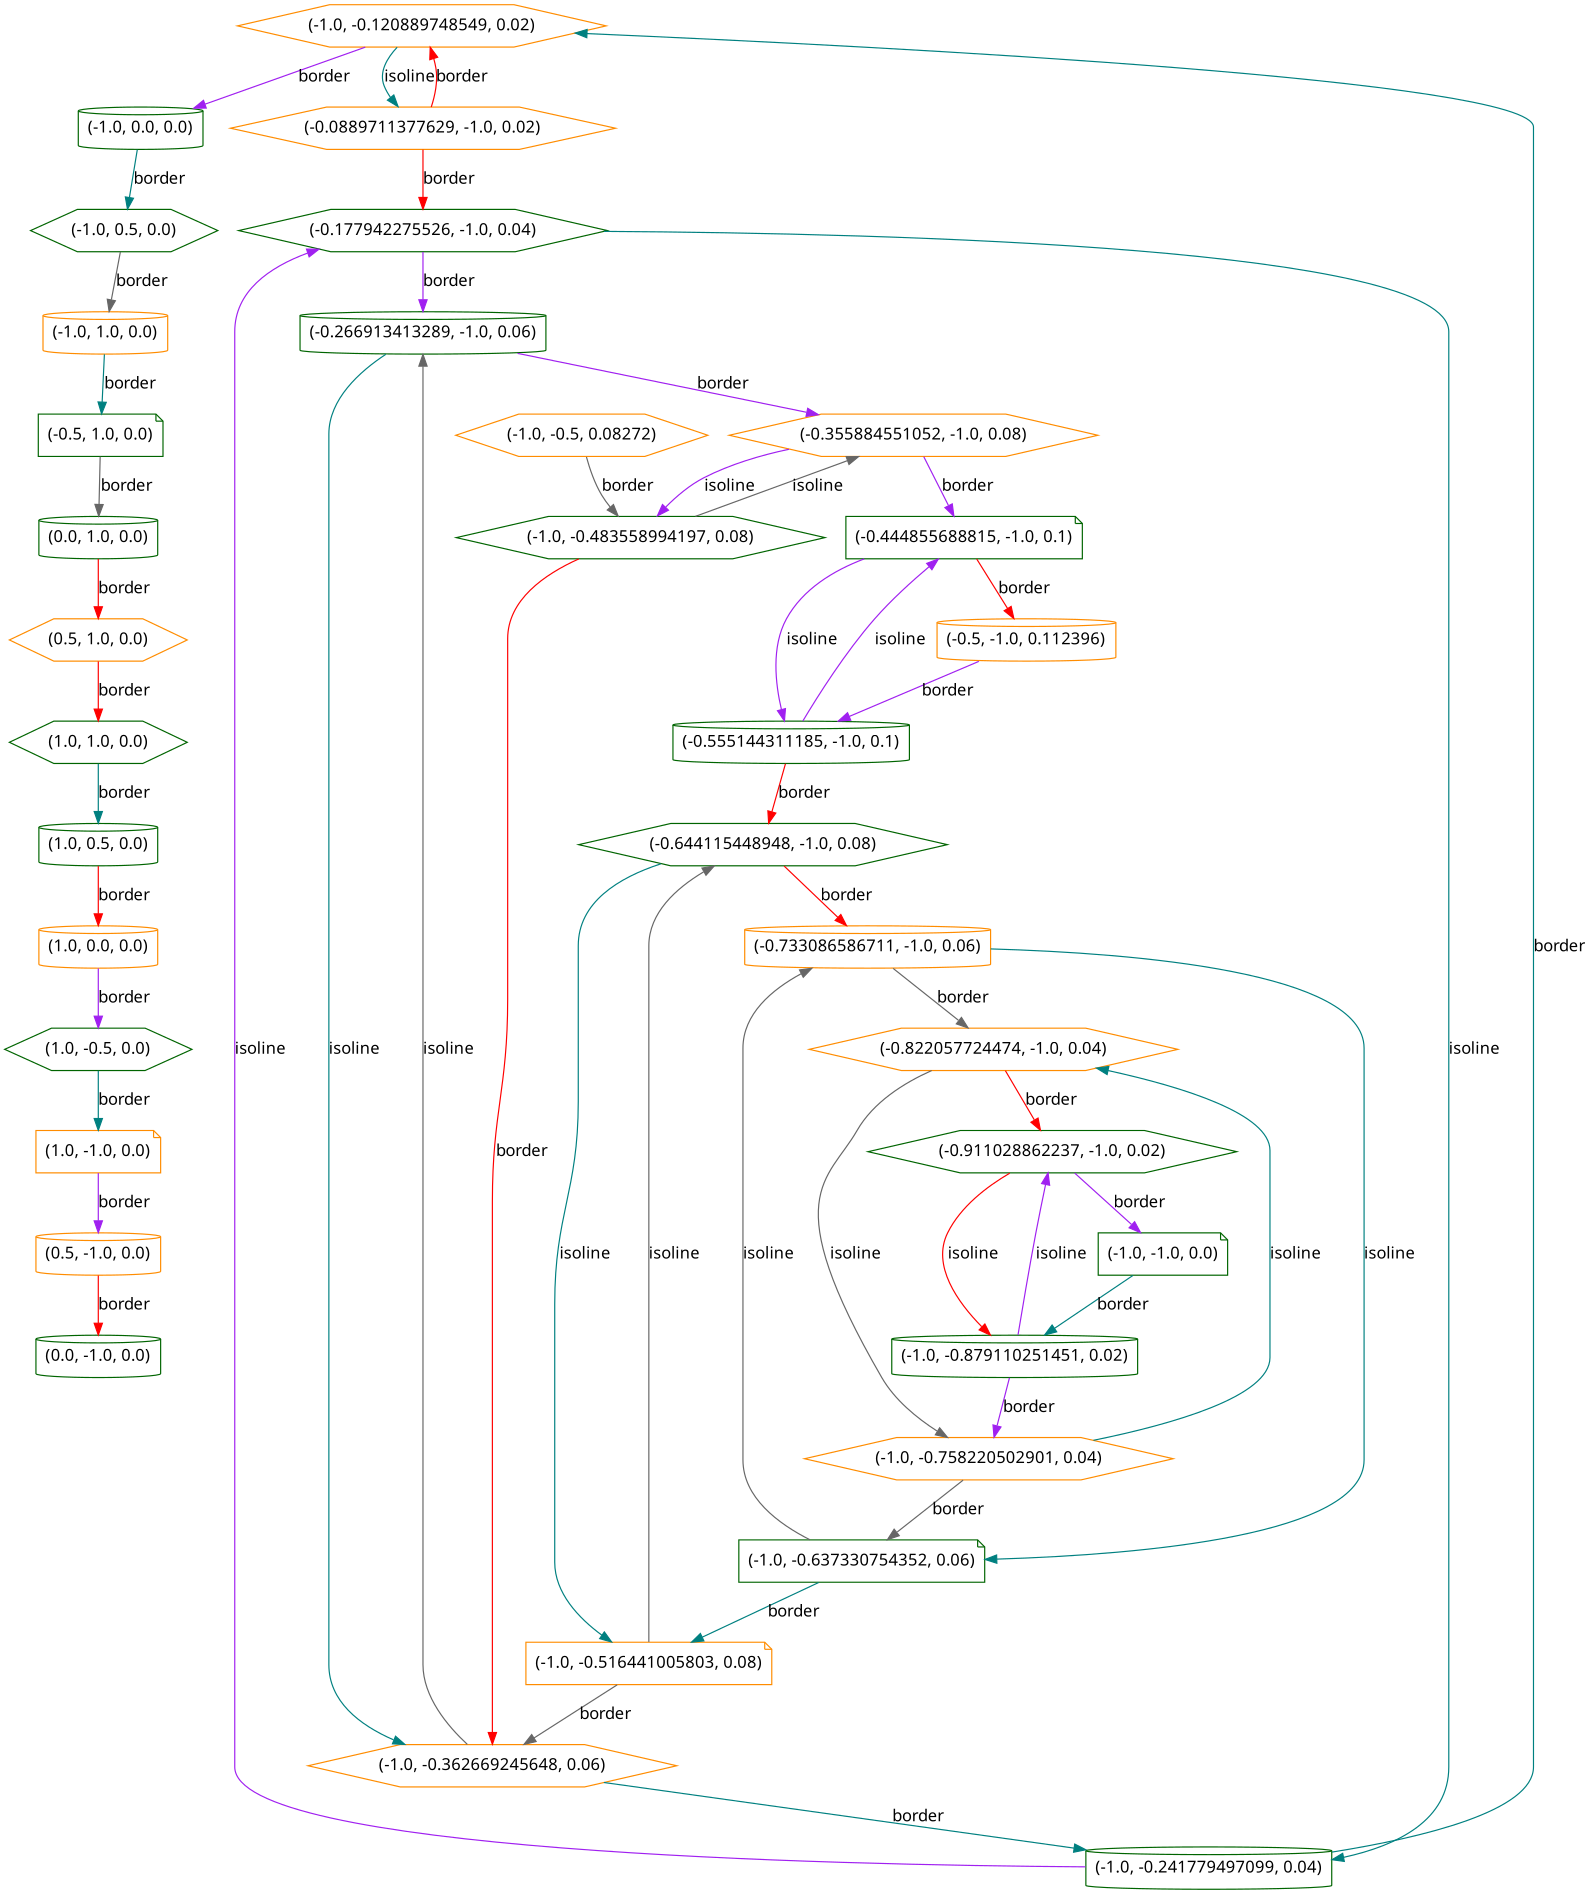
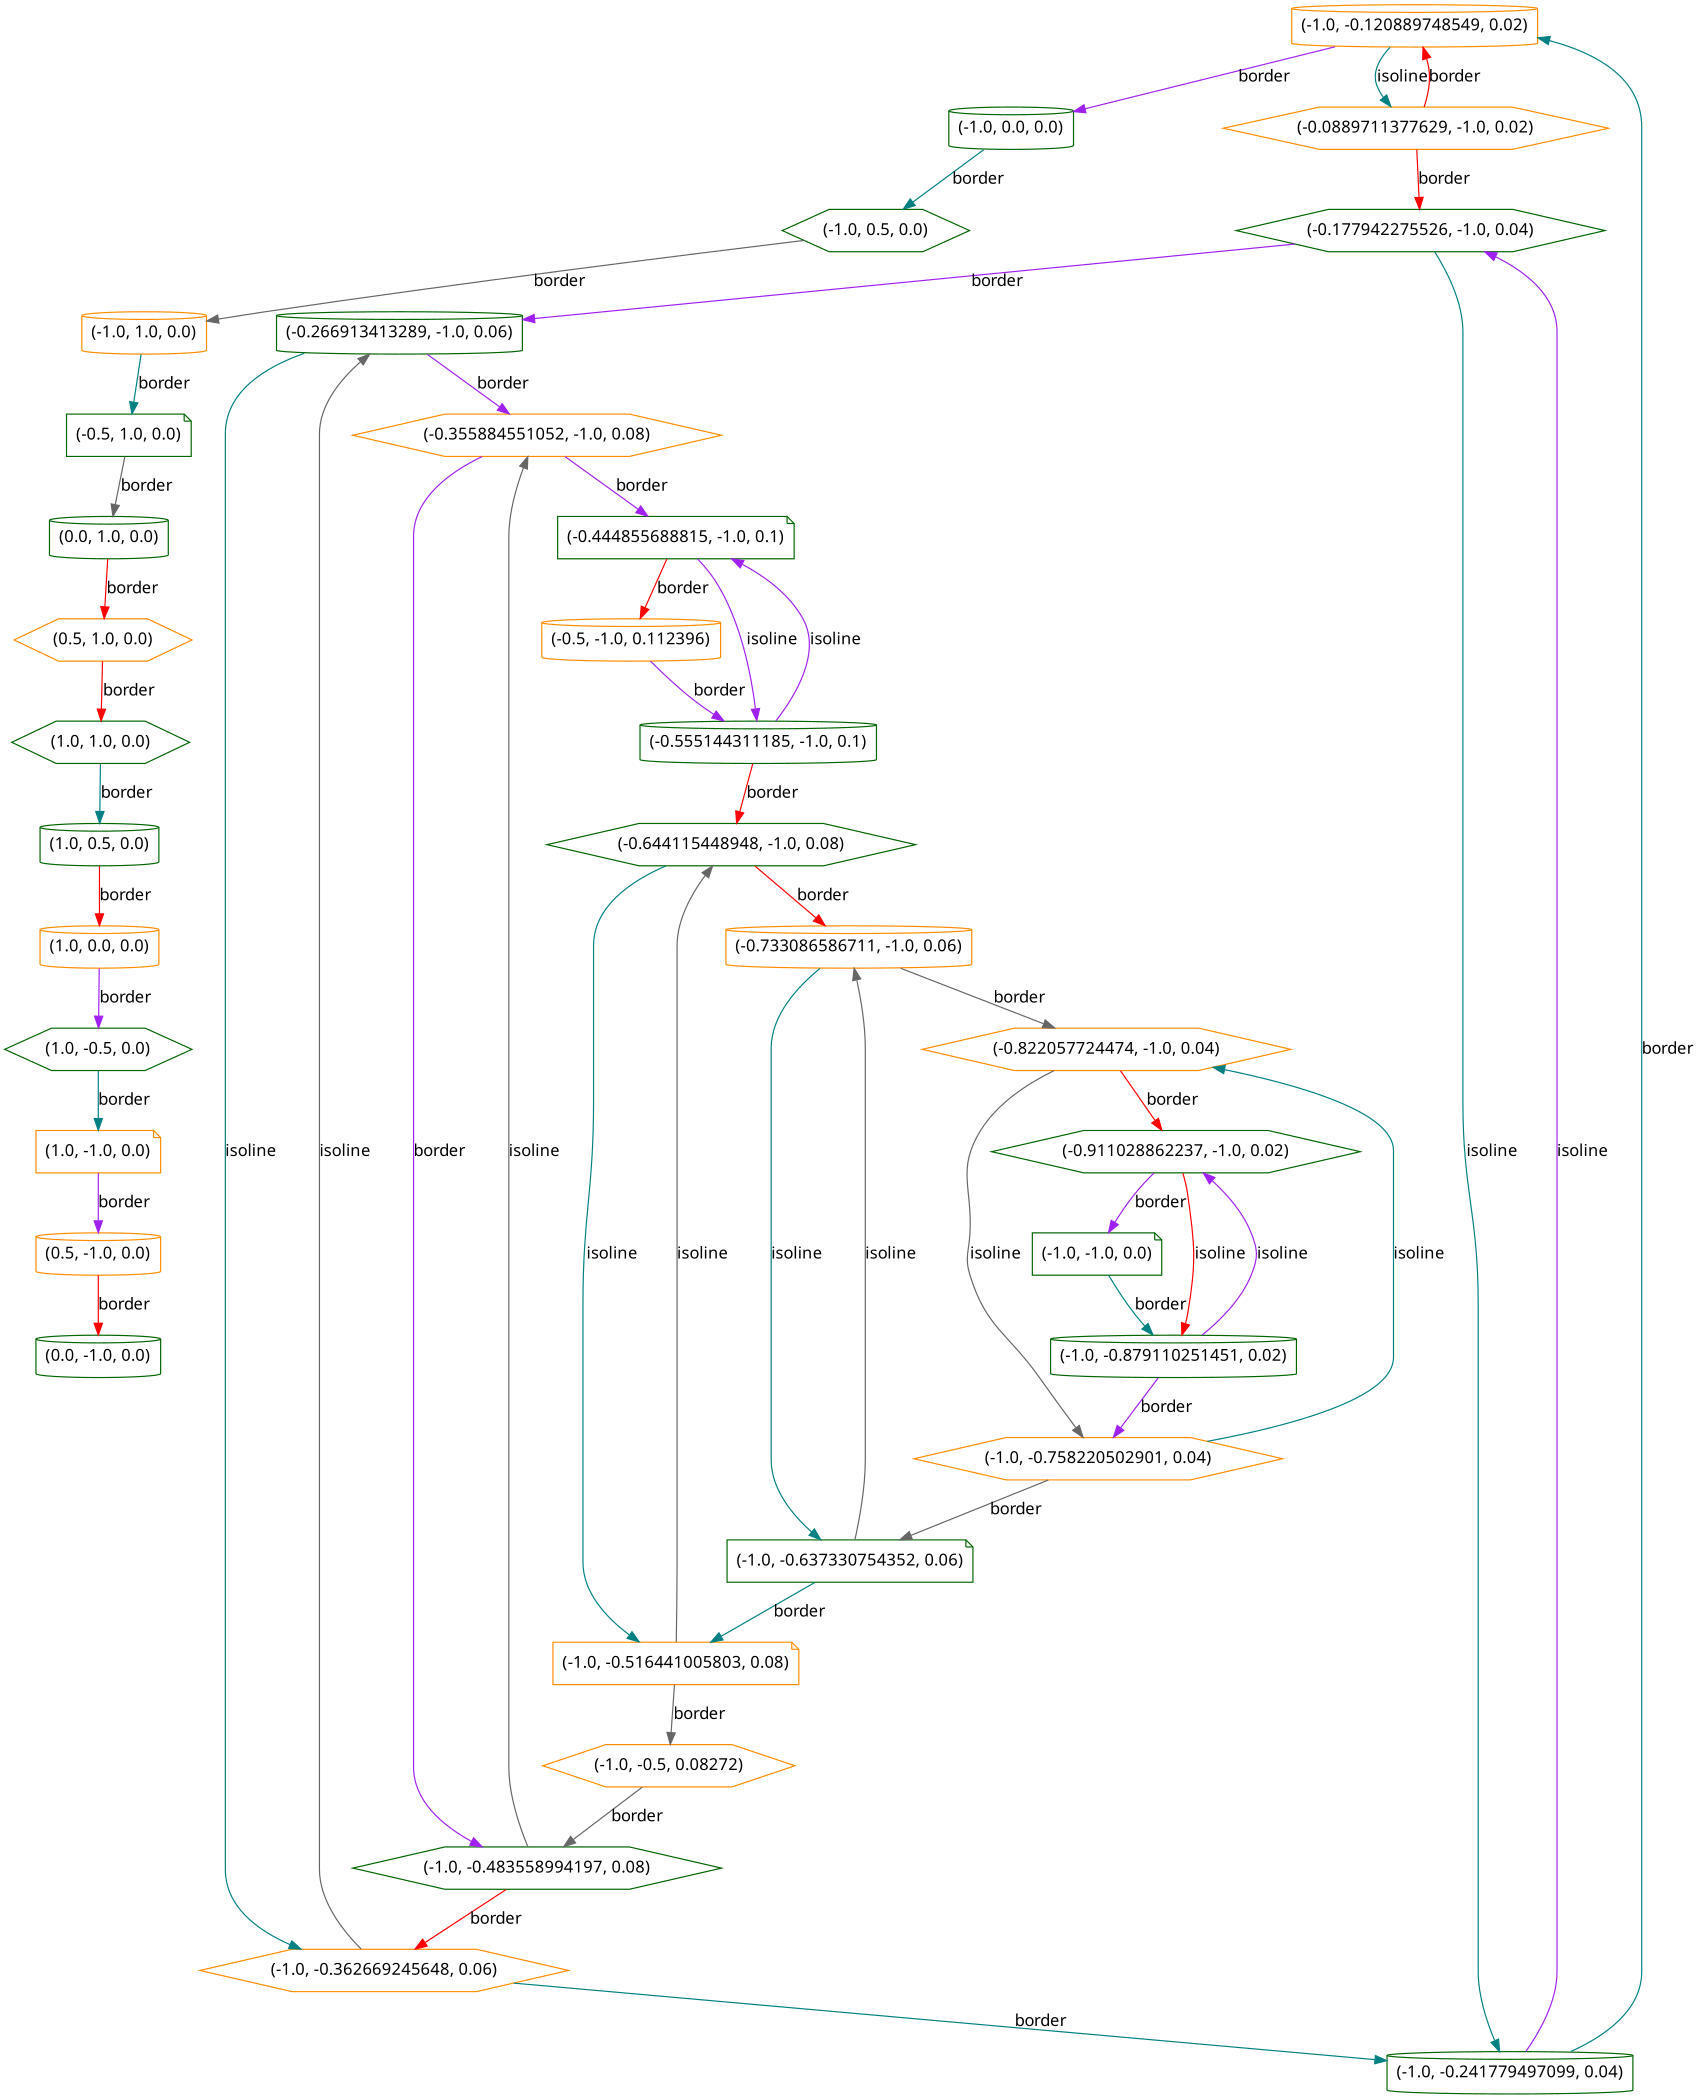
node "(-1.0, -0.120889748549, 0.02)": shape hexagon -> cylinder
edge "(-0.355884551052, -1.0, 0.08)" -> "(-1.0, -0.483558994197, 0.08)": label "isoline" -> "border"
edge "(-1.0, -0.516441005803, 0.08)" -> "(-1.0, -0.362669245648, 0.06)": now "(-1.0, -0.516441005803, 0.08)" -> "(-1.0, -0.5, 0.08272)"
